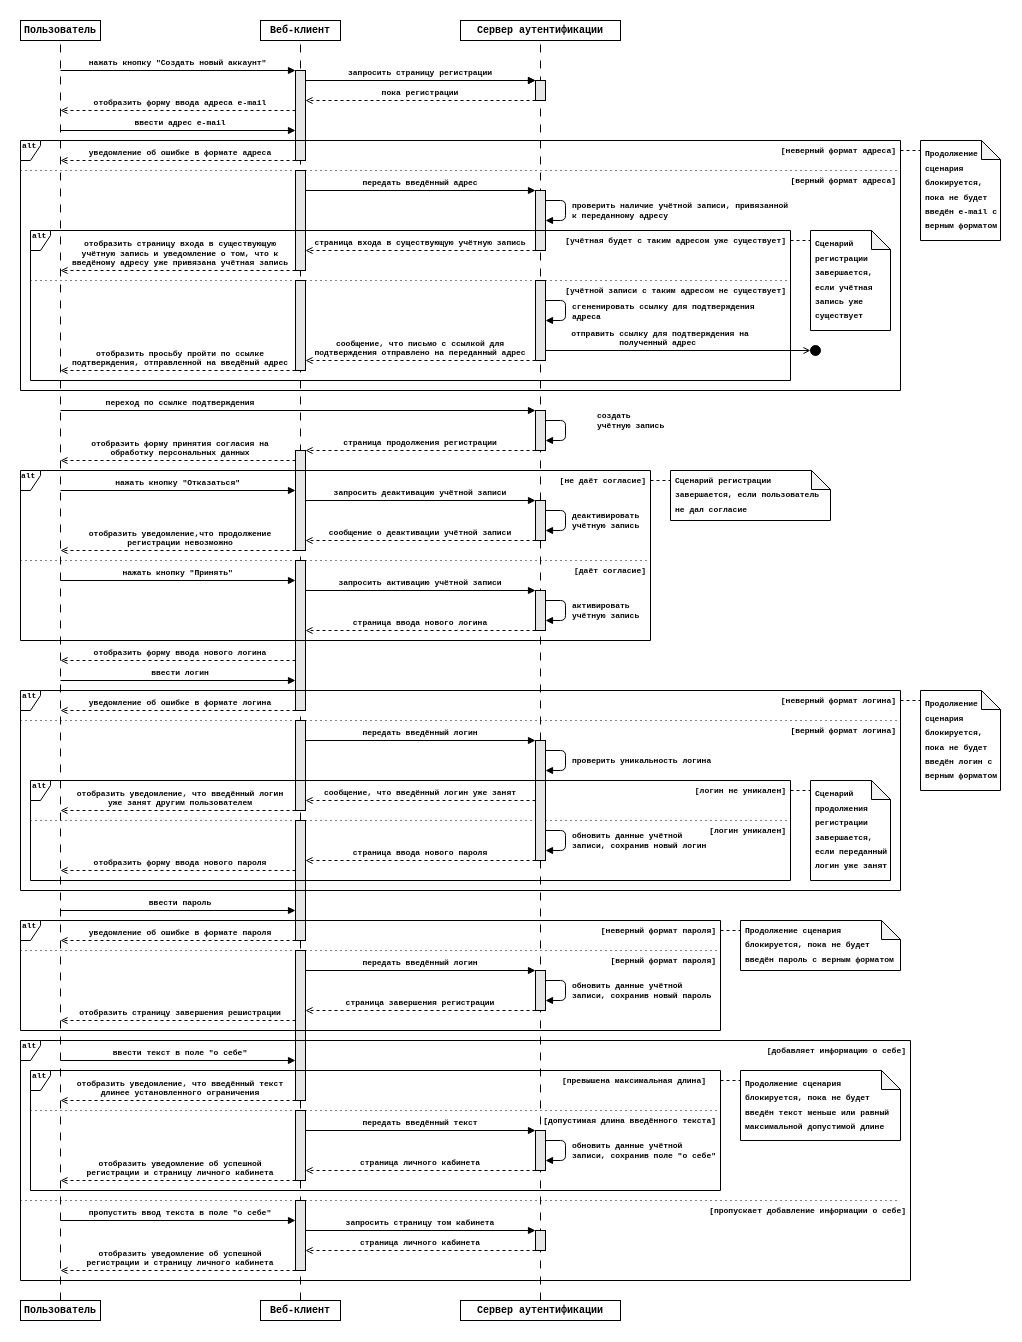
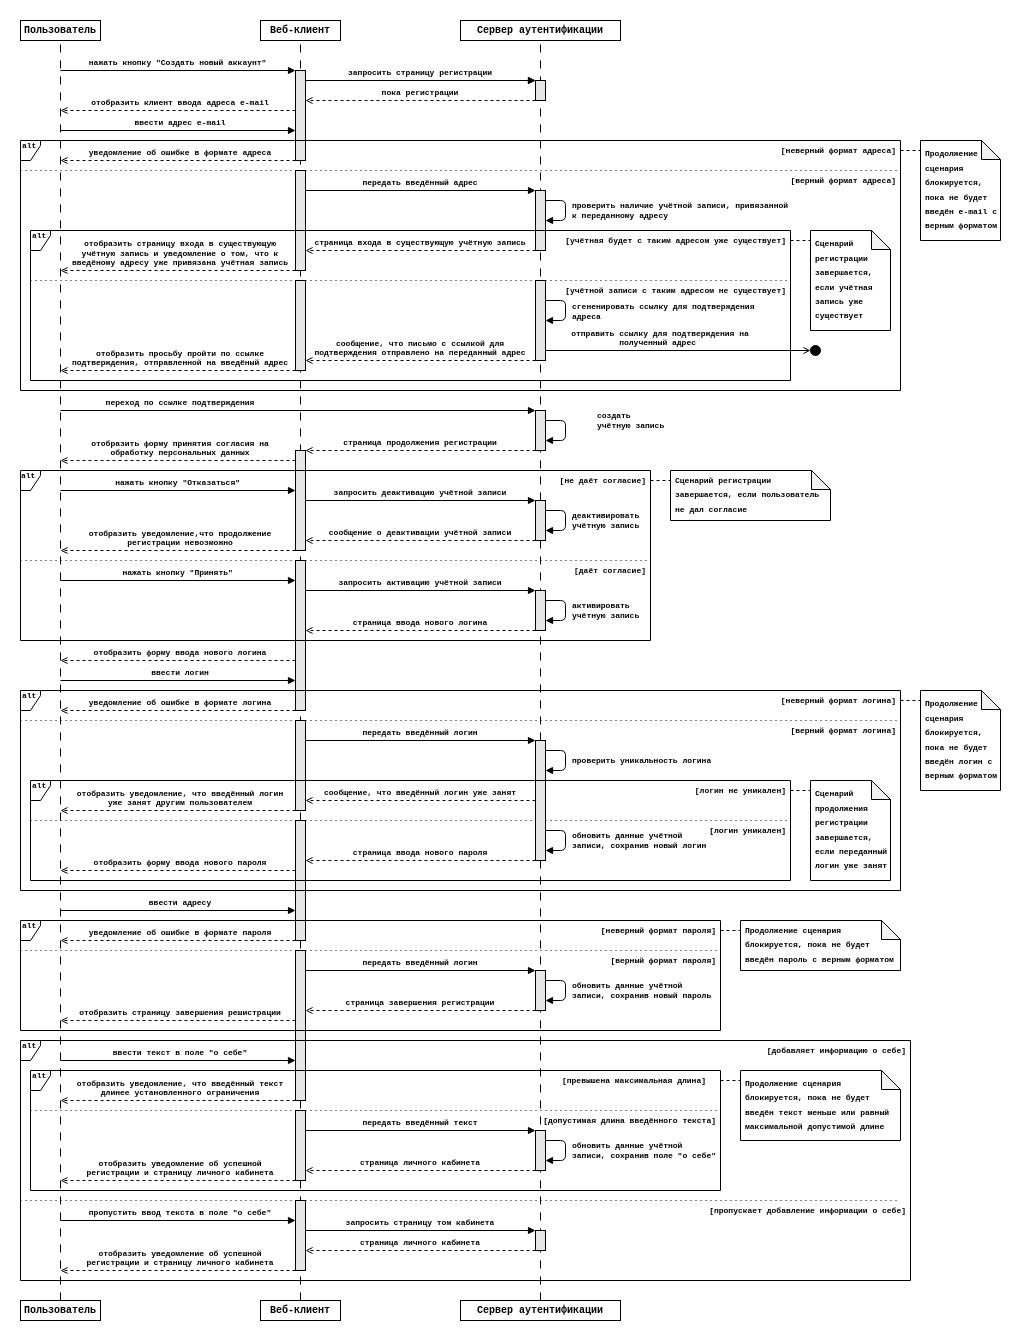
node "отобразить форму ввода адреса e-mail": label "отобразить форму ввода адреса e-mail" -> "отобразить клиент ввода адреса e-mail"
node "ввести пароль": label "ввести пароль" -> "ввести адресу"
